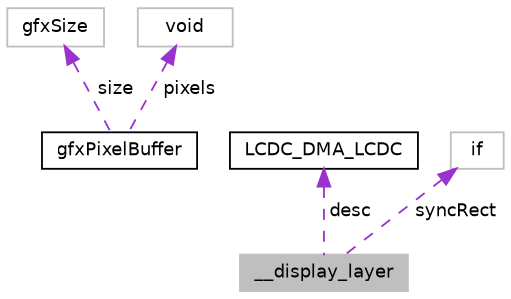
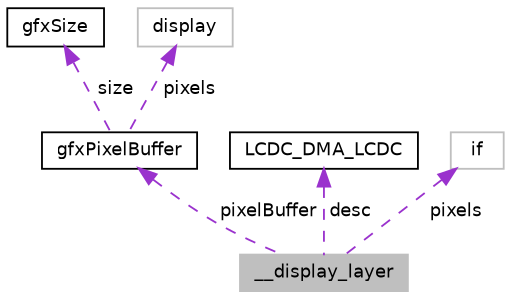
node "gfxSize": color grey75 -> black
node "void": label "void" -> "display"
edge "__display_layer" -> "if": label " syncRect" -> " pixels"
edge "__display_layer" -> "gfxPixelBuffer": added, label "pixelBuffer"
